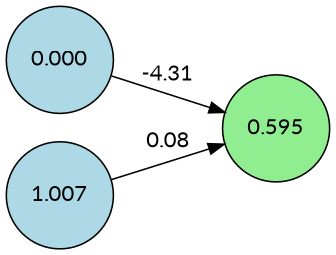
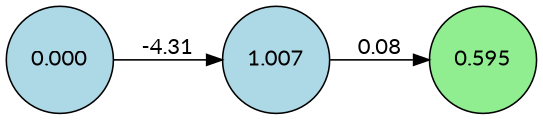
edge "0.000" -> "0.595": now "0.000" -> "1.007"
